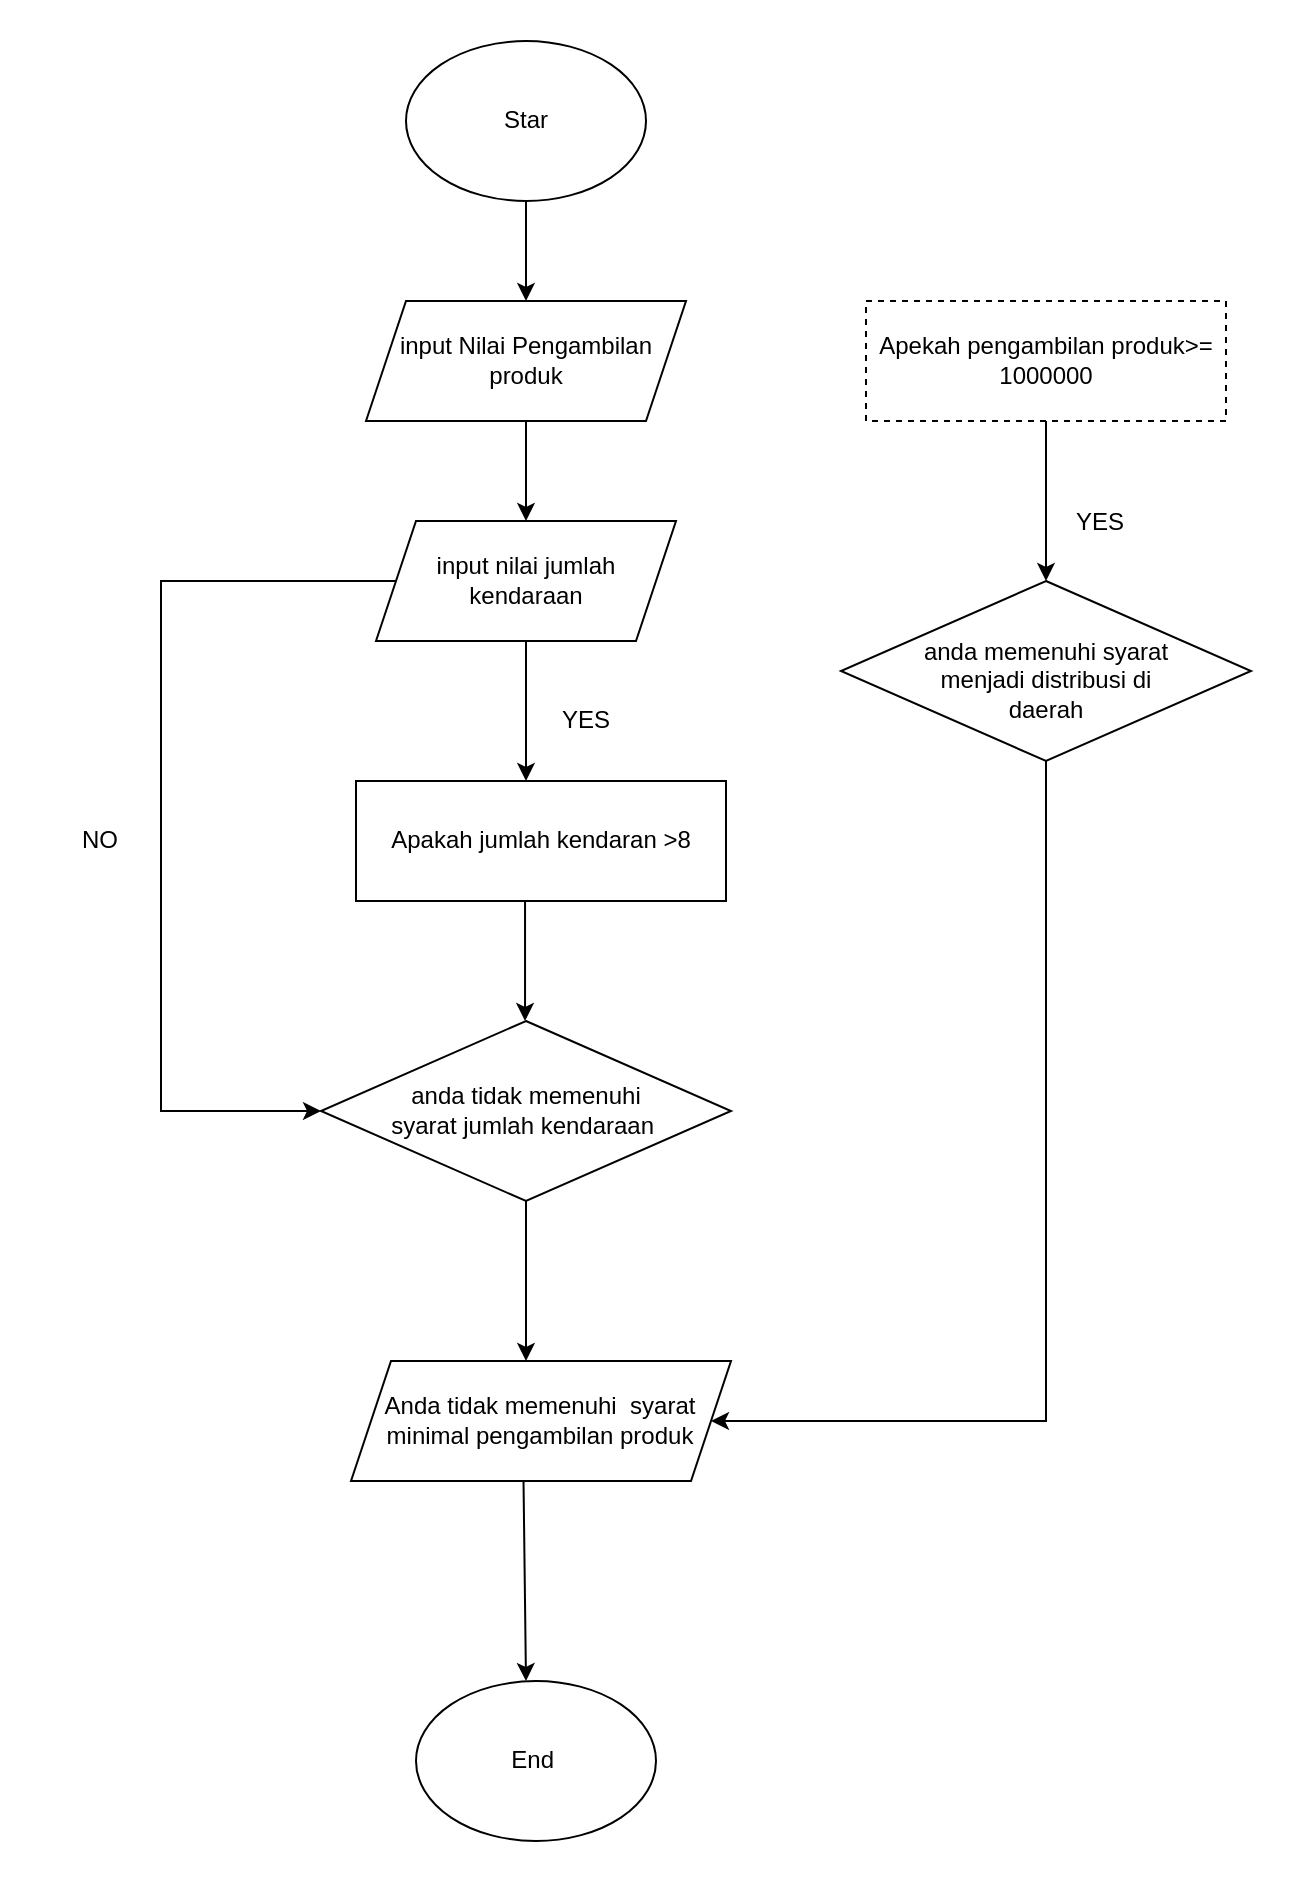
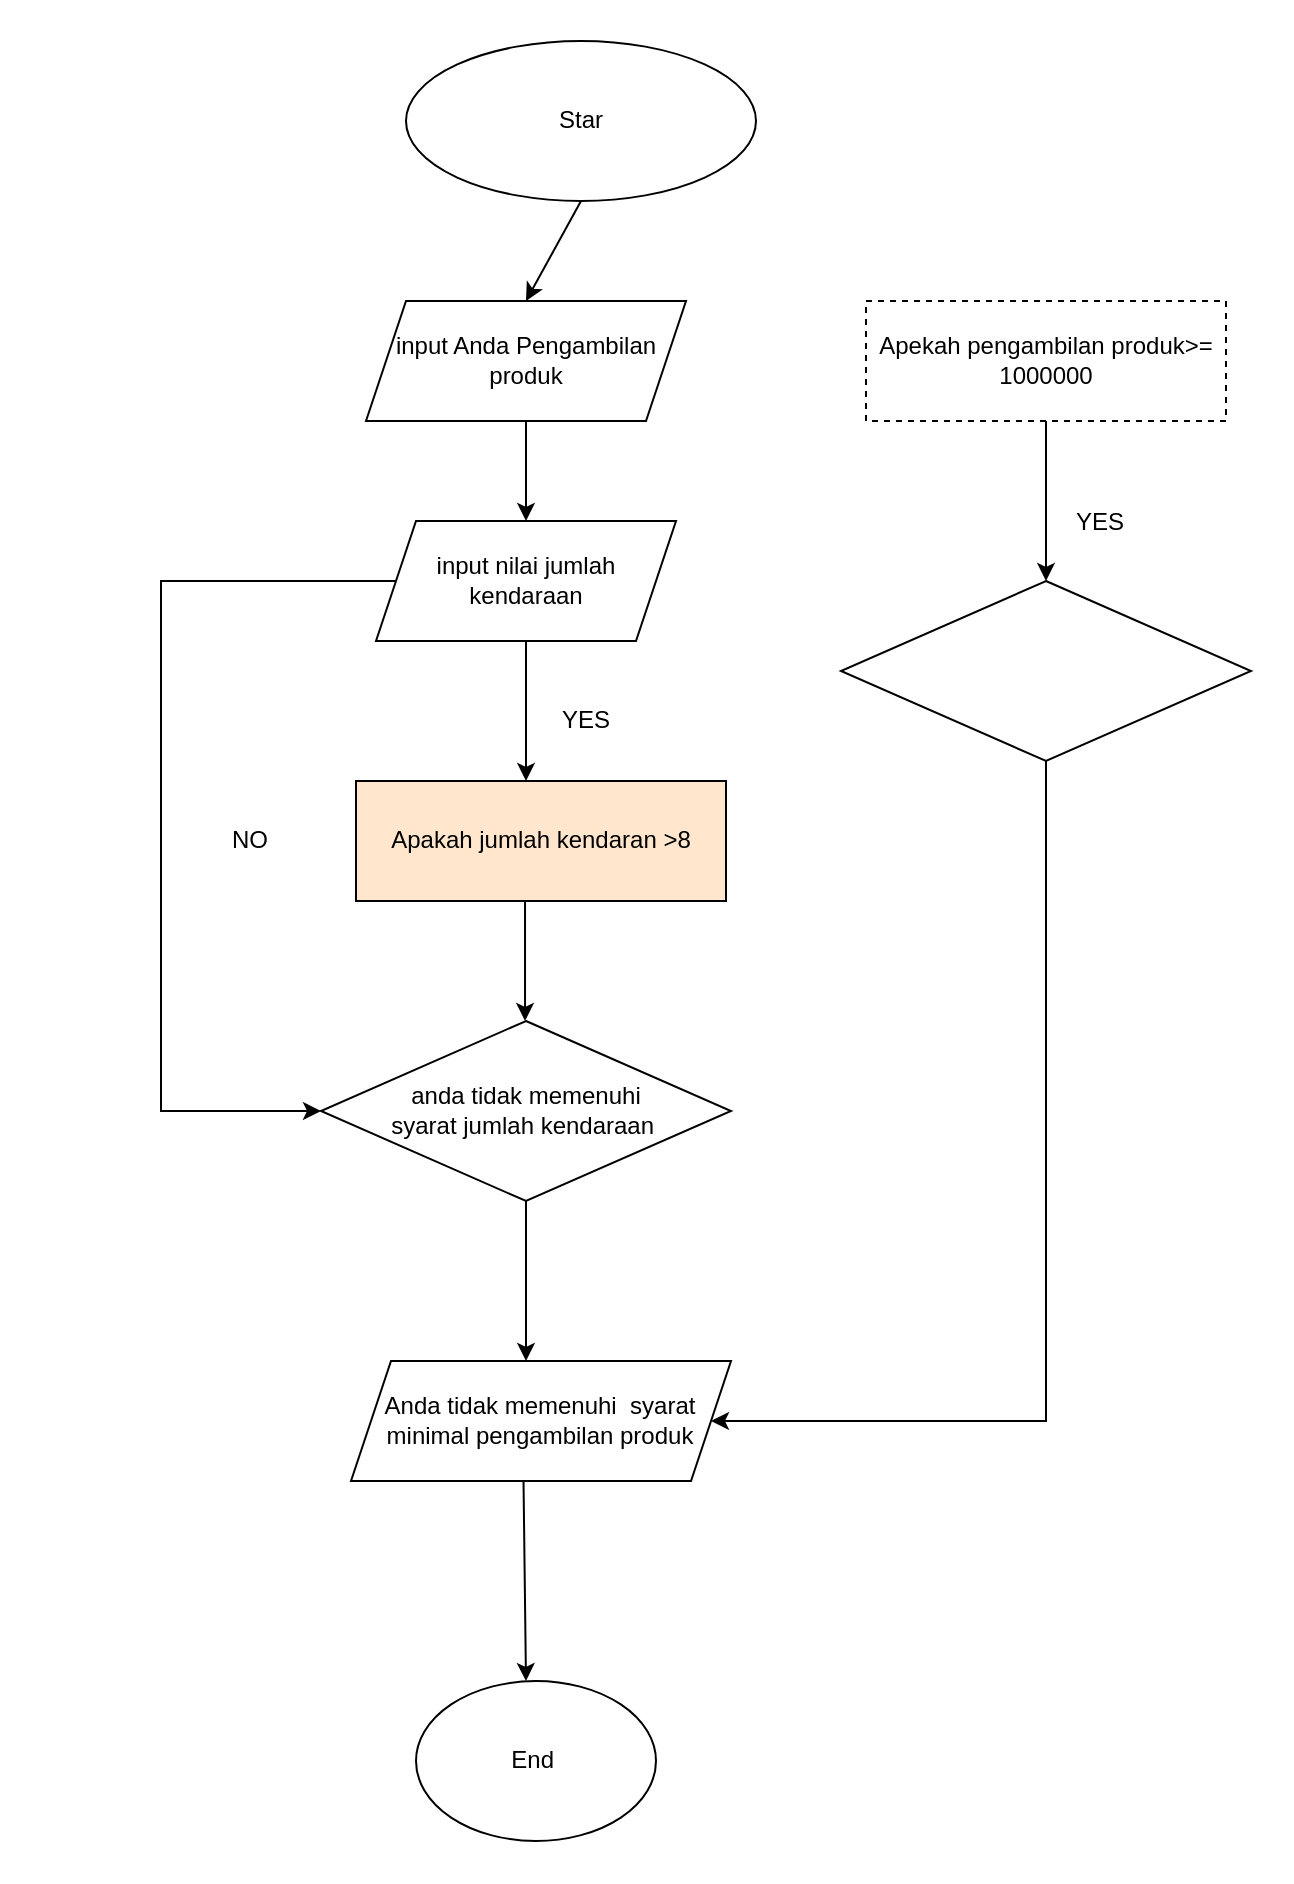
node "Star": size 240x160 -> 350x160
node "input Nilai Pengambilan produk": label "input Nilai Pengambilan produk" -> "input Anda Pengambilan produk"
node "anda memenuhi syarat menjadi distribusi di daerah": removed
node "NO": moved (101, 841) -> (251, 841)
node "Apakah jumlah kendaran >8": fillcolor #ffffff -> #ffe6cc
